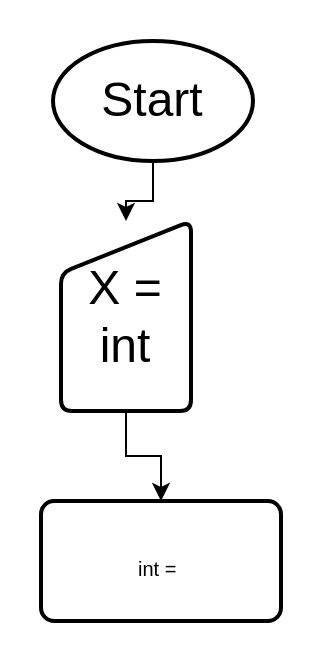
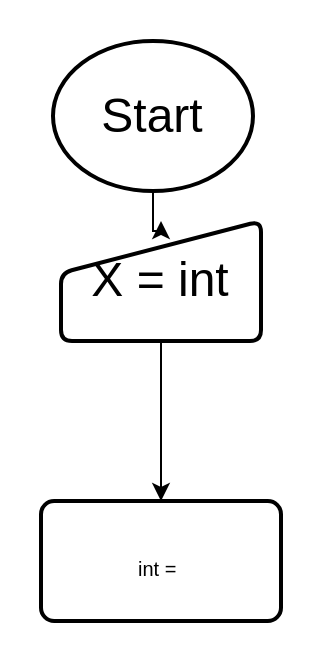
node "Start": size 200x120 -> 200x150
node "X = int": size 130x190 -> 200x120
